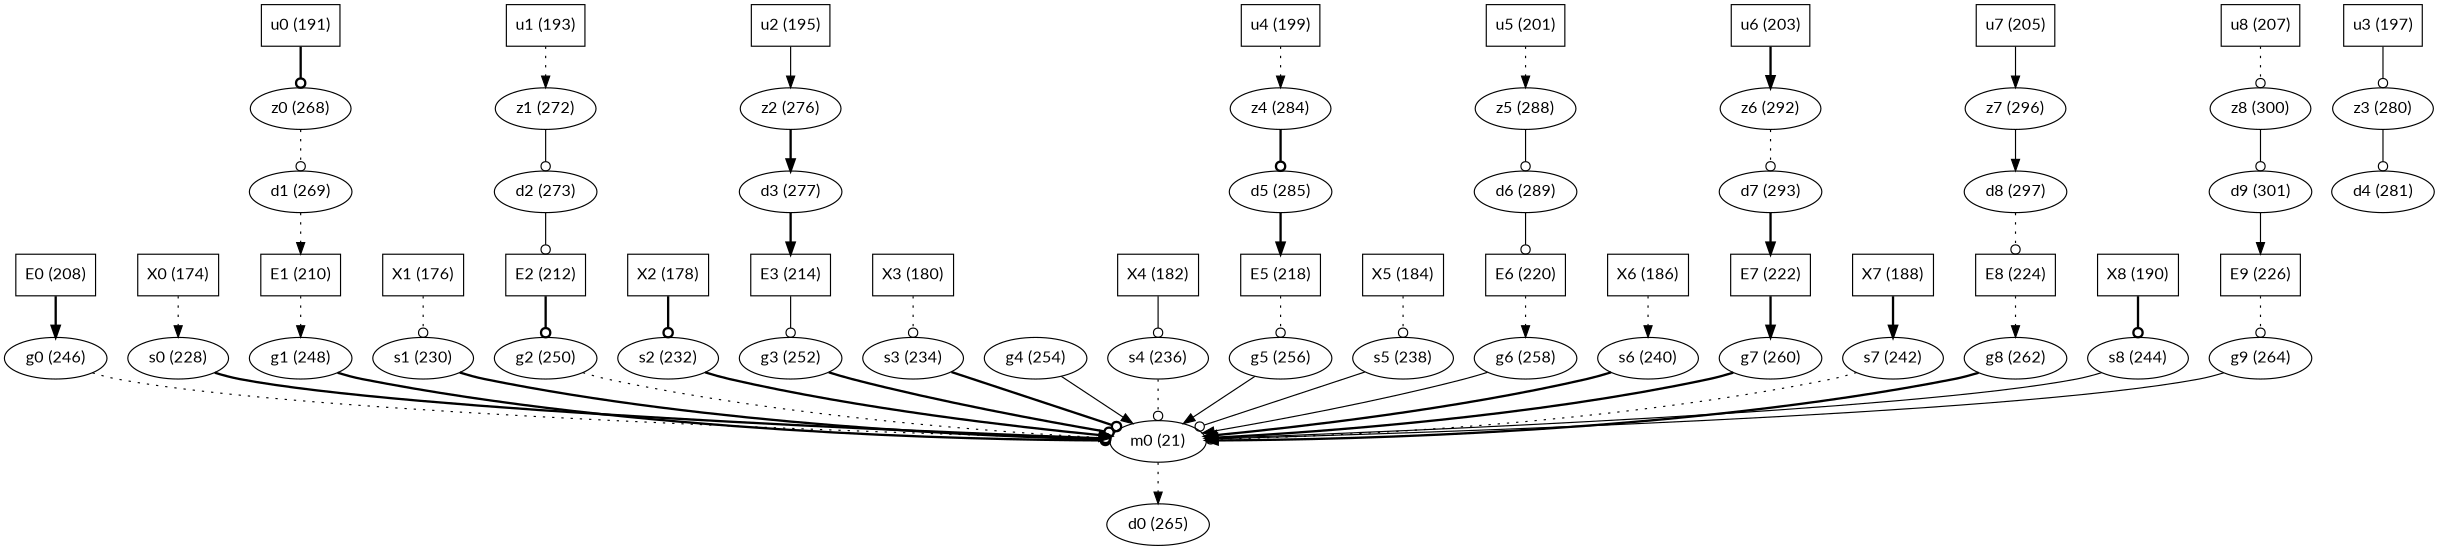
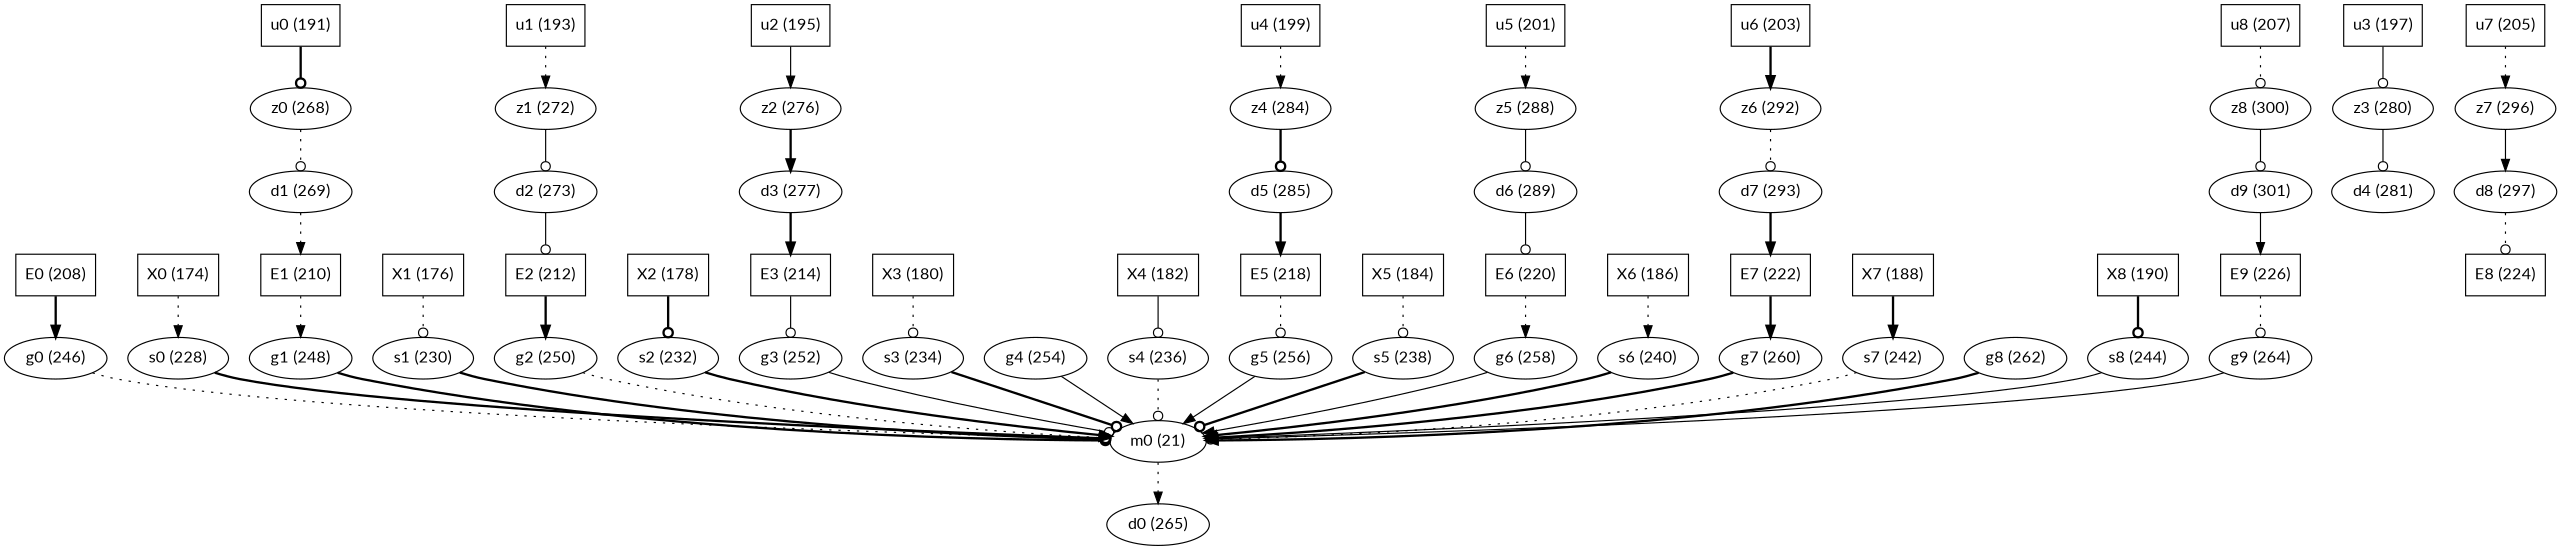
edge "u7 (205)" -> "z7 (296)": style solid -> dotted
edge "E8 (224)" -> "g8 (262)": removed
edge "E2 (212)" -> "g2 (250)": arrowhead odot -> normal
edge "s5 (238)" -> "m0 (21)": style solid -> bold
edge "g3 (252)" -> "m0 (21)": style bold -> solid
